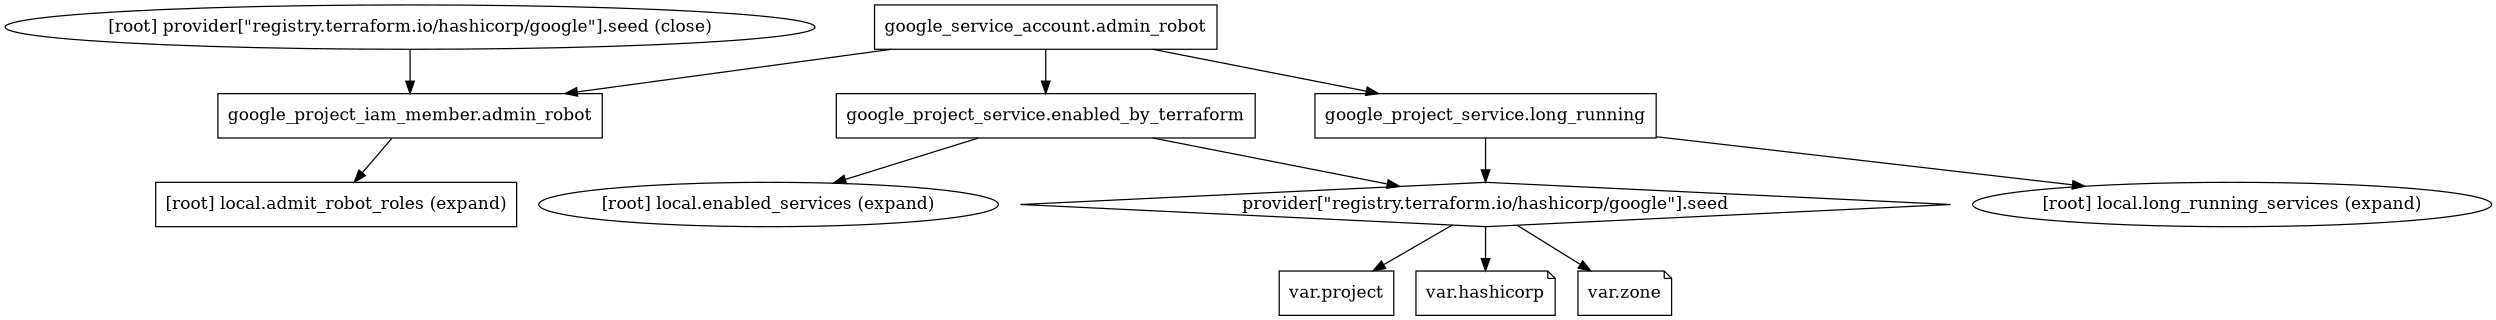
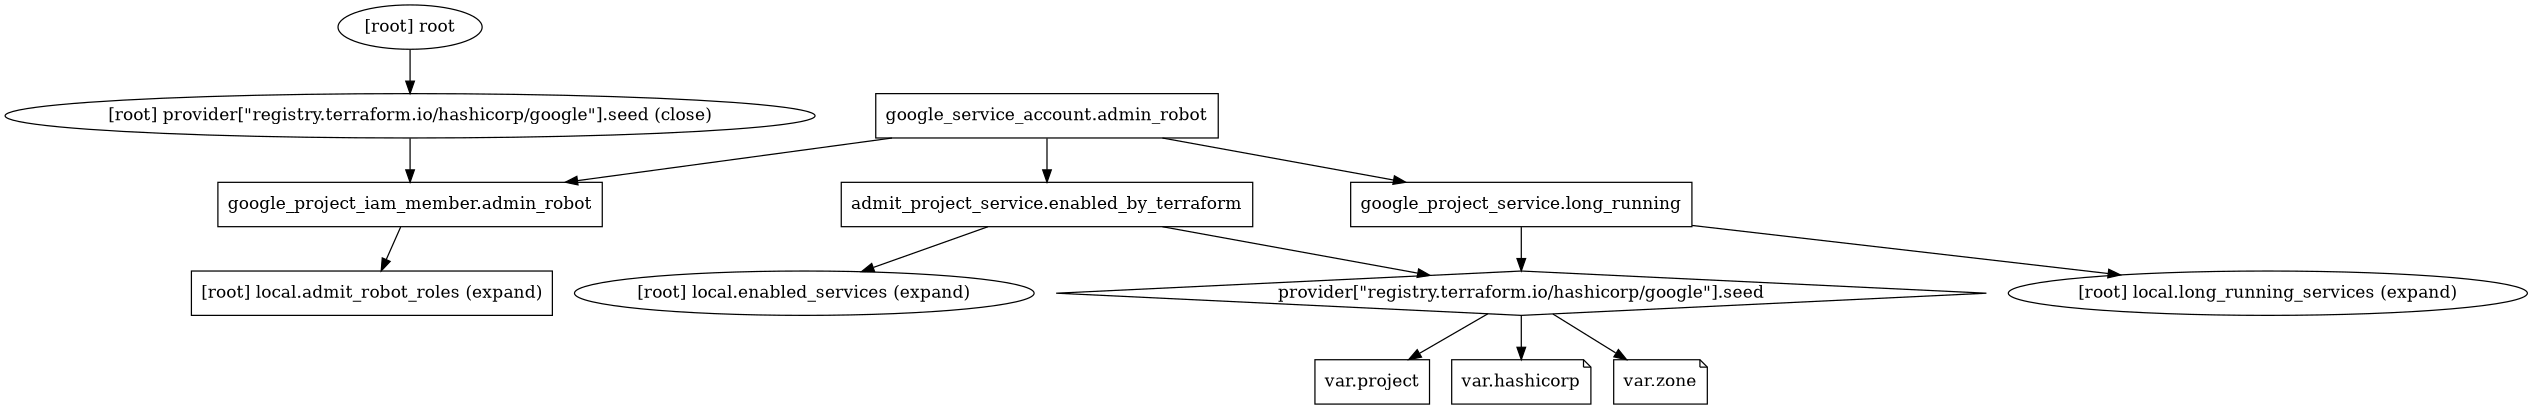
node "[root] root": added
node "google_project_service.enabled_by_terraform": label "google_project_service.enabled_by_terraform" -> "admit_project_service.enabled_by_terraform"
